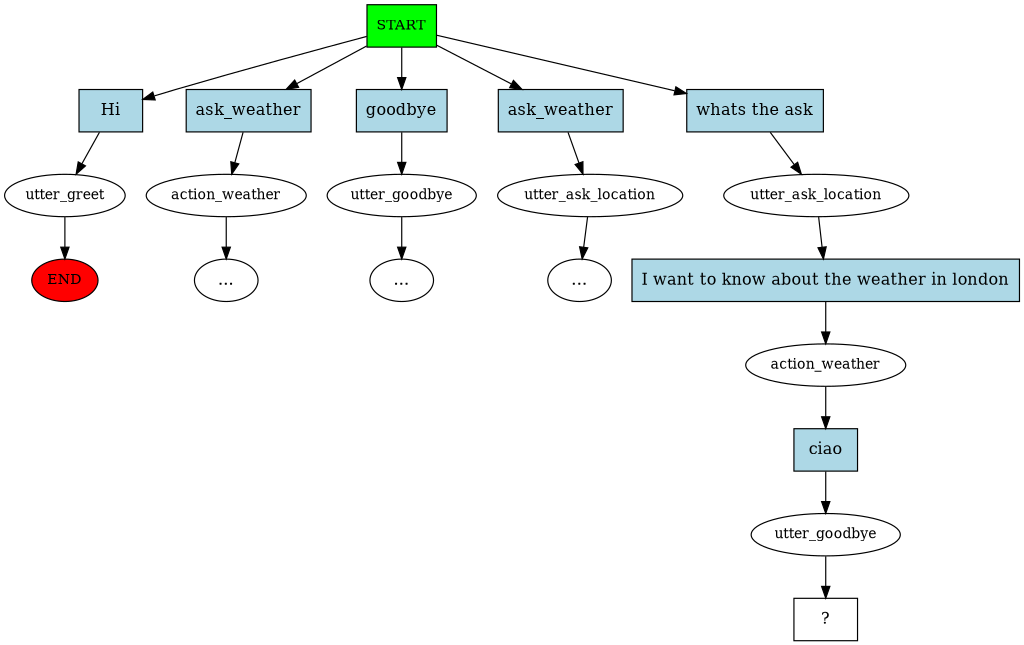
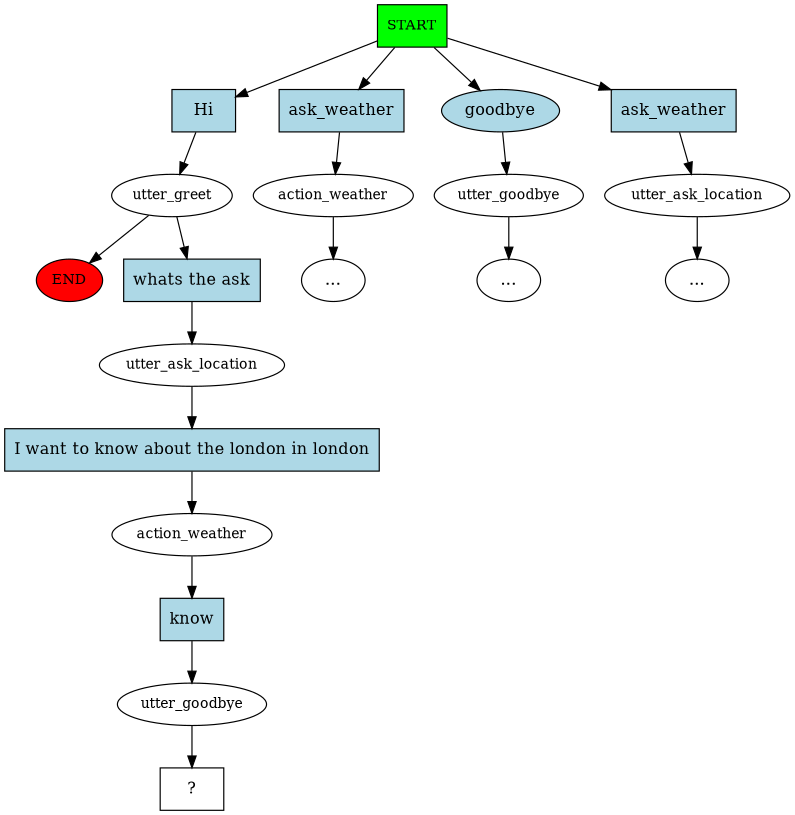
edge "START" -> "whats the ask": now "utter_greet" -> "whats the ask"
node "goodbye": shape box -> ellipse
node "I want to know about the weather in london": label "I want to know about the weather in london" -> "I want to know about the london in london"
node "ciao": label "ciao" -> "know"
